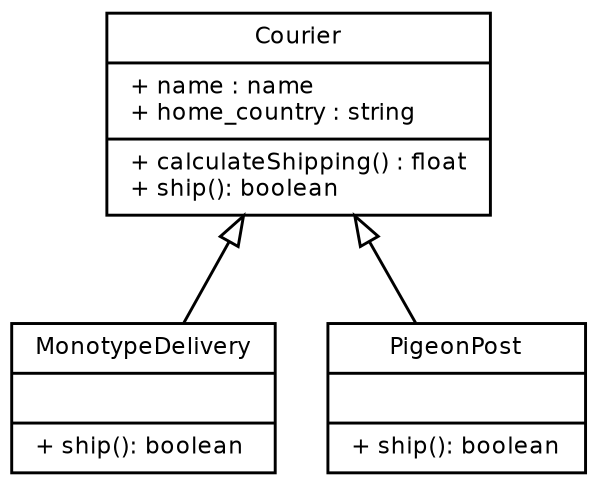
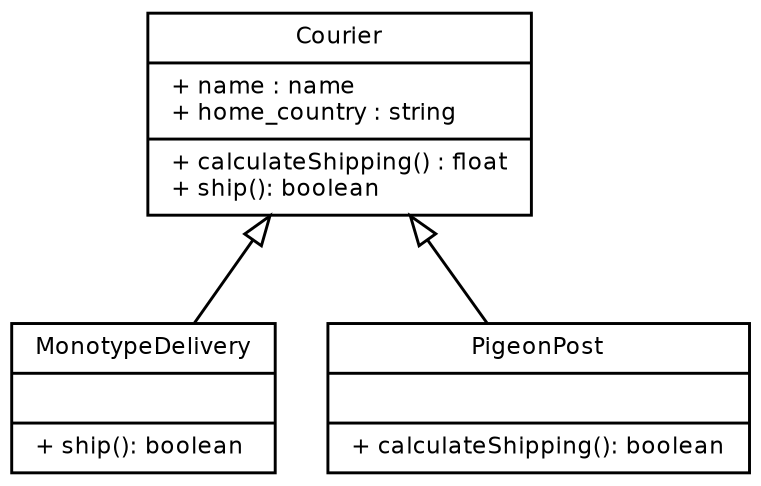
node "PigeonPost": text "+ ship(): boolean" -> "+ calculateShipping(): boolean"
